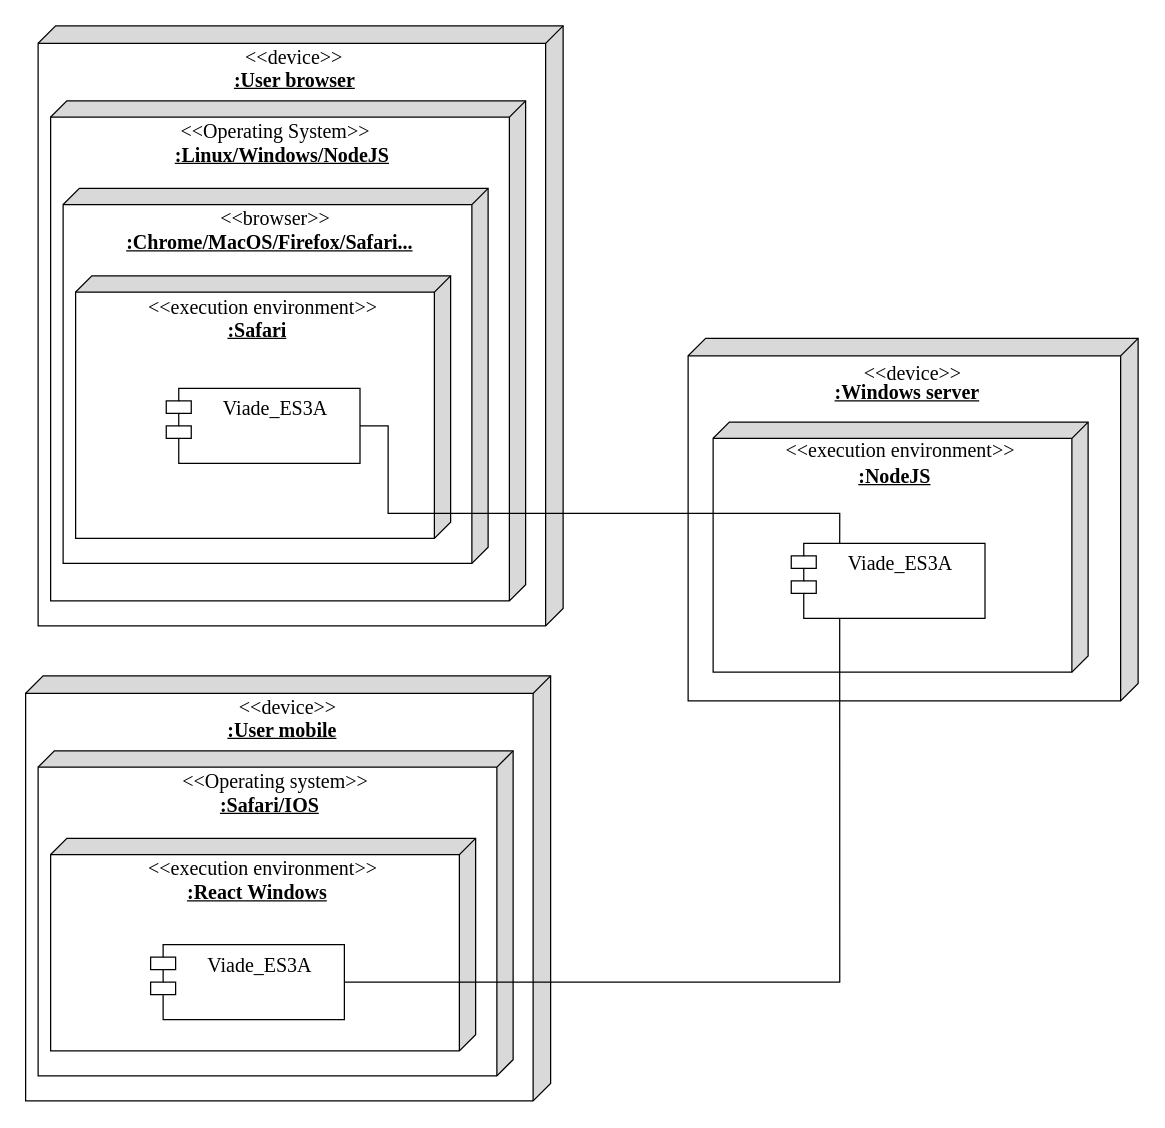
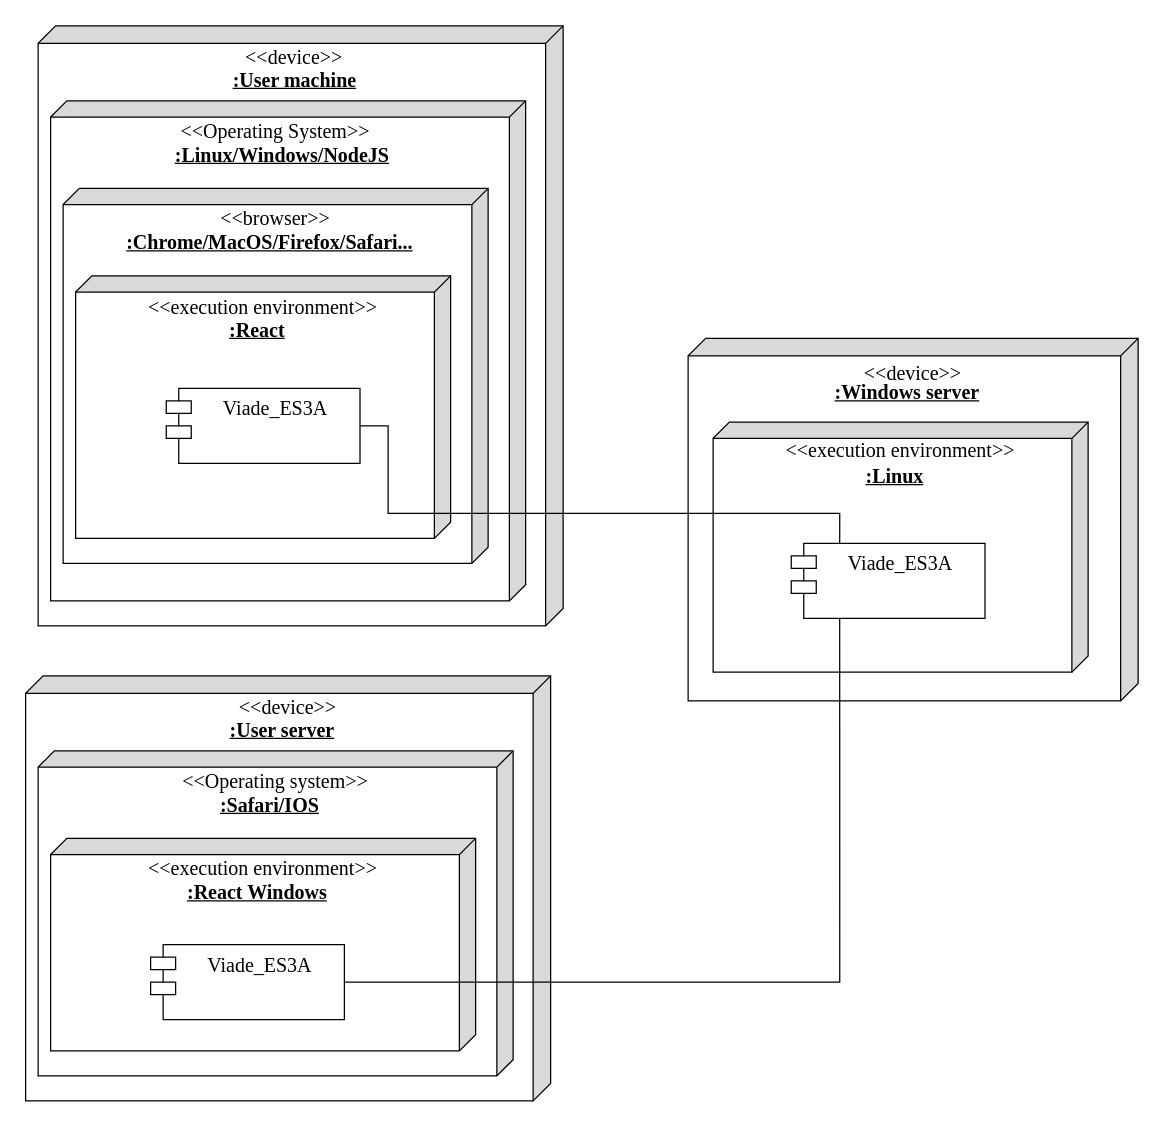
node ":User browser": label ":User browser" -> ":User machine"
node ":Safari": label ":Safari" -> ":React"
node ":NodeJS": label ":NodeJS" -> ":Linux"
node ":User mobile": label ":User mobile" -> ":User server"
